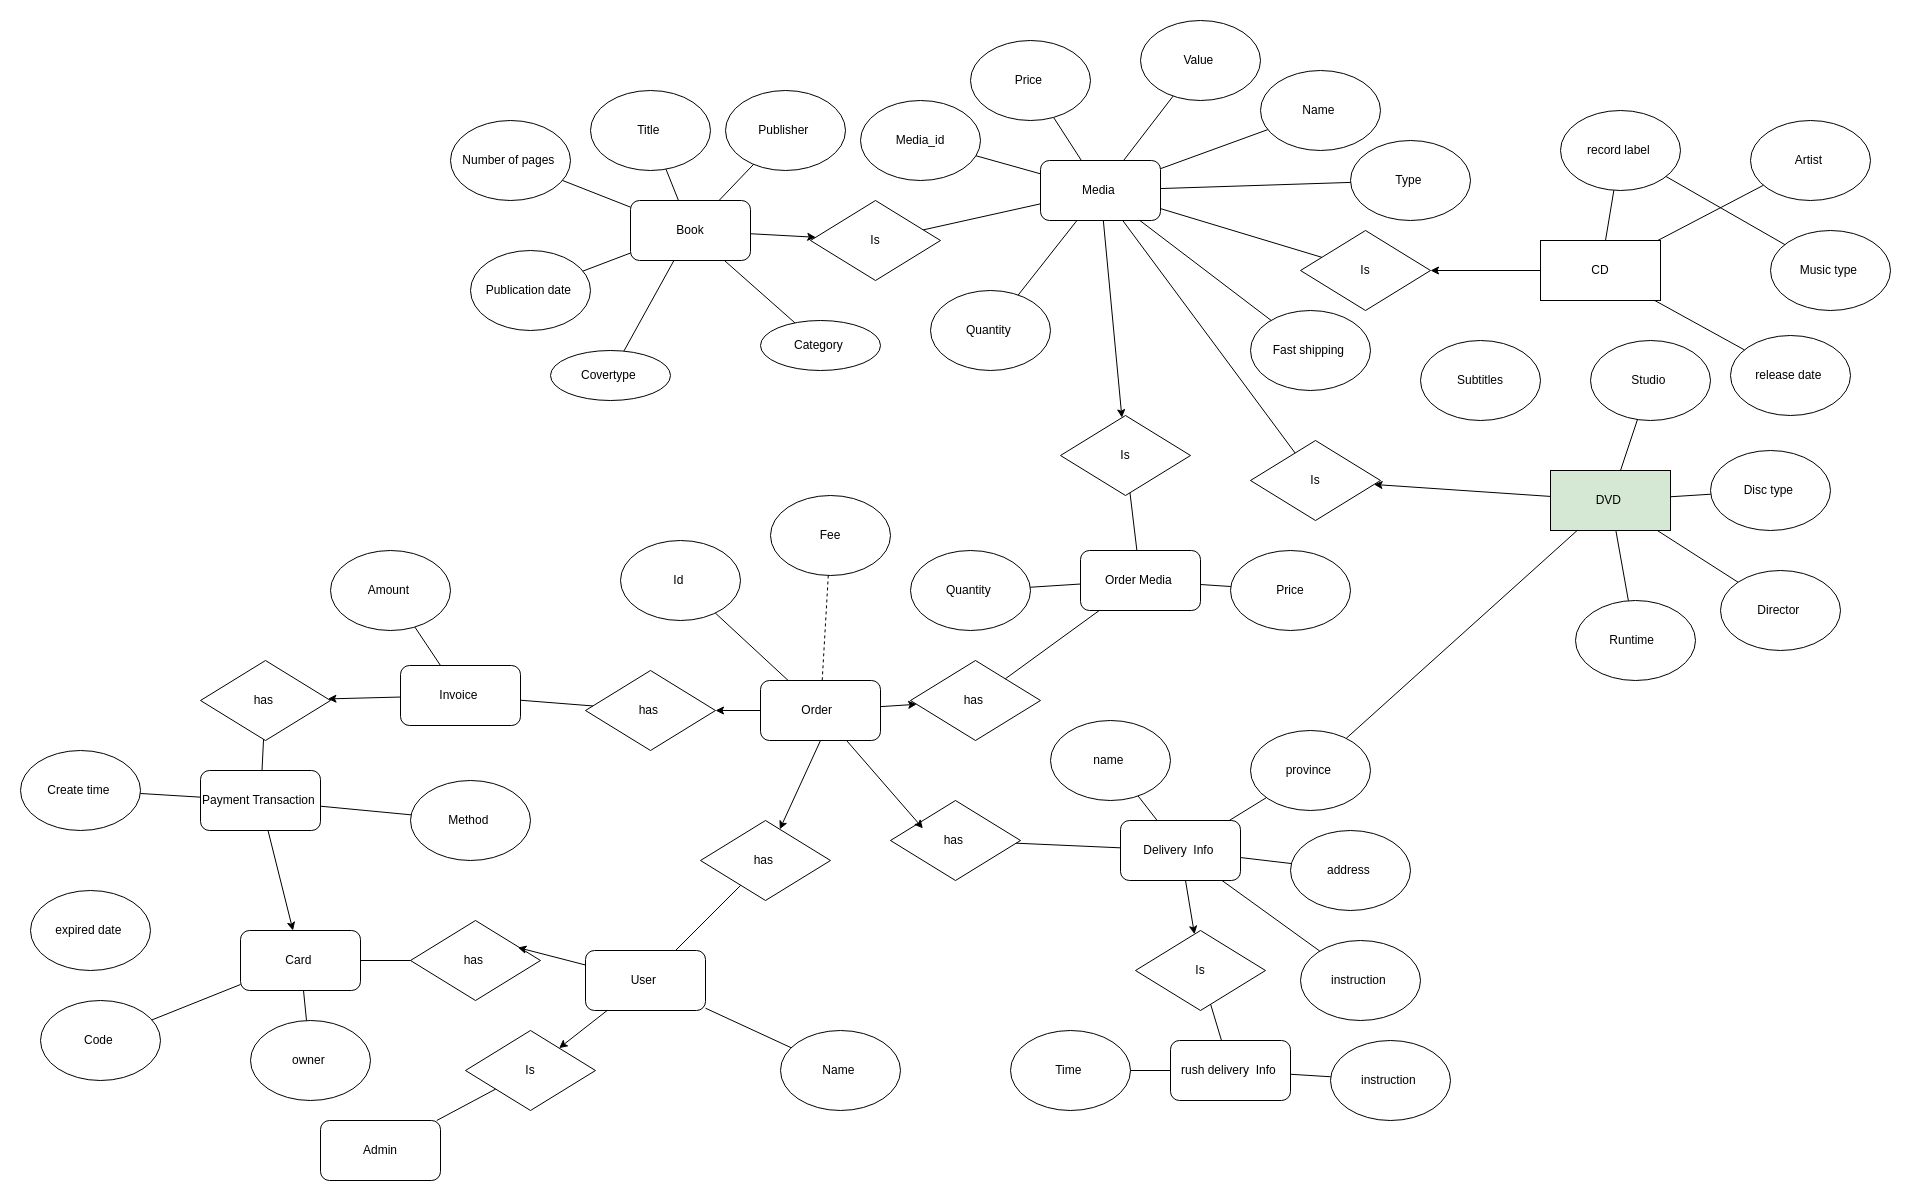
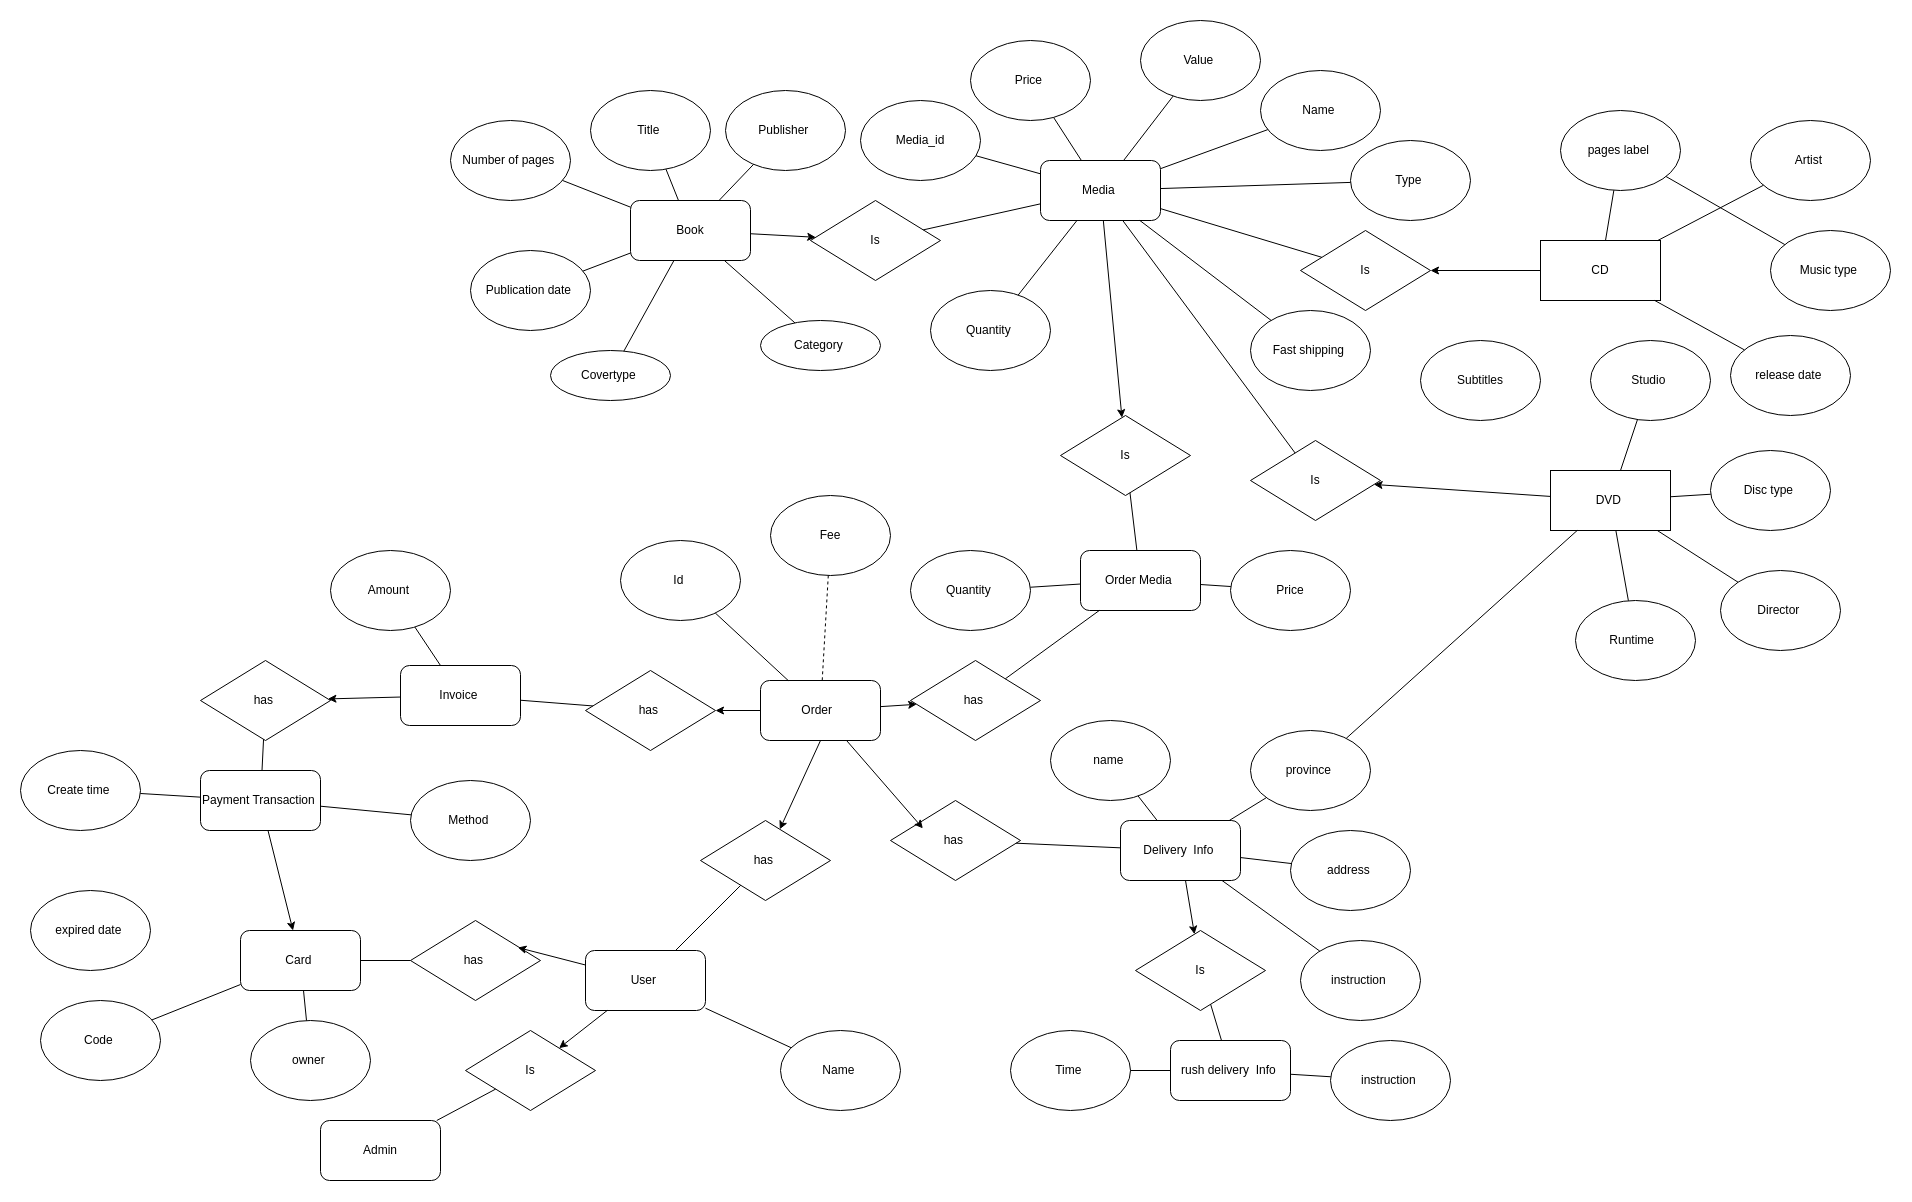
node "record label": label "record label" -> "pages label"
node "DVD": fillcolor #d5e8d4 -> #ffffff
